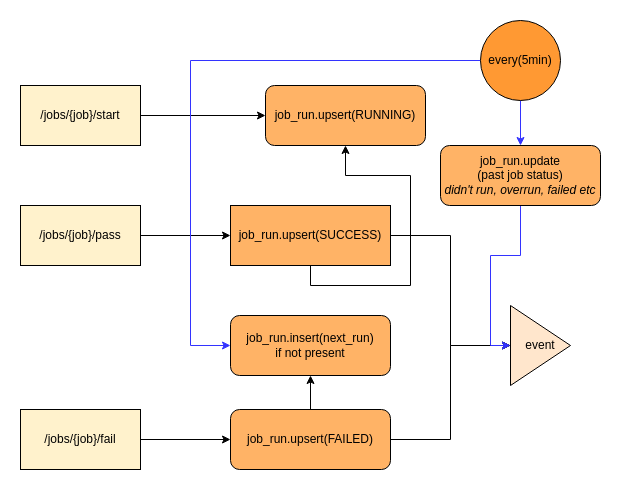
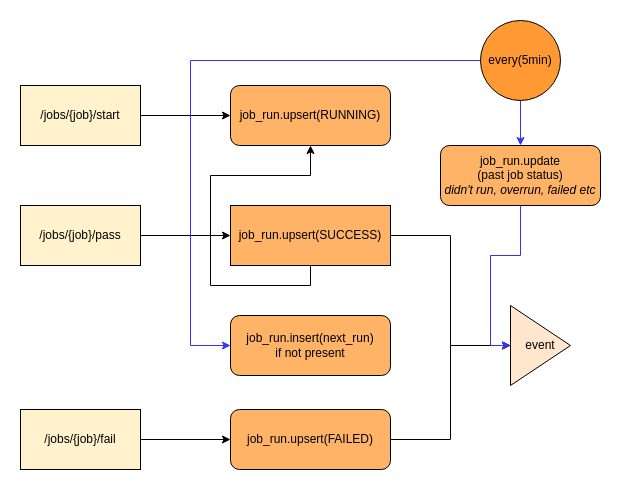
node "job_run.upsert(RUNNING)": moved (346, 116) -> (311, 116)
edge "job_run.upsert(FAILED)" -> "job_run.insert(next_run) if not present": removed
